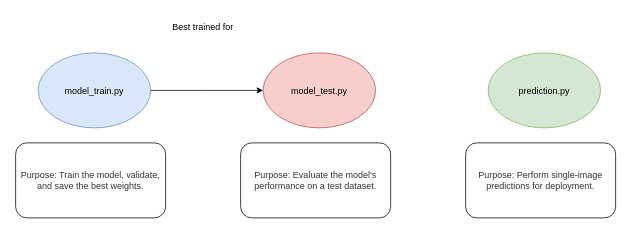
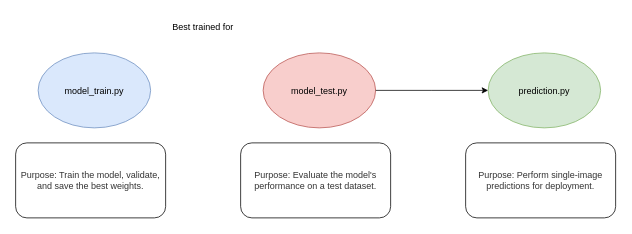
edge "model_train.py" -> "model_test.py": removed
edge "model_test.py" -> "prediction.py": added
